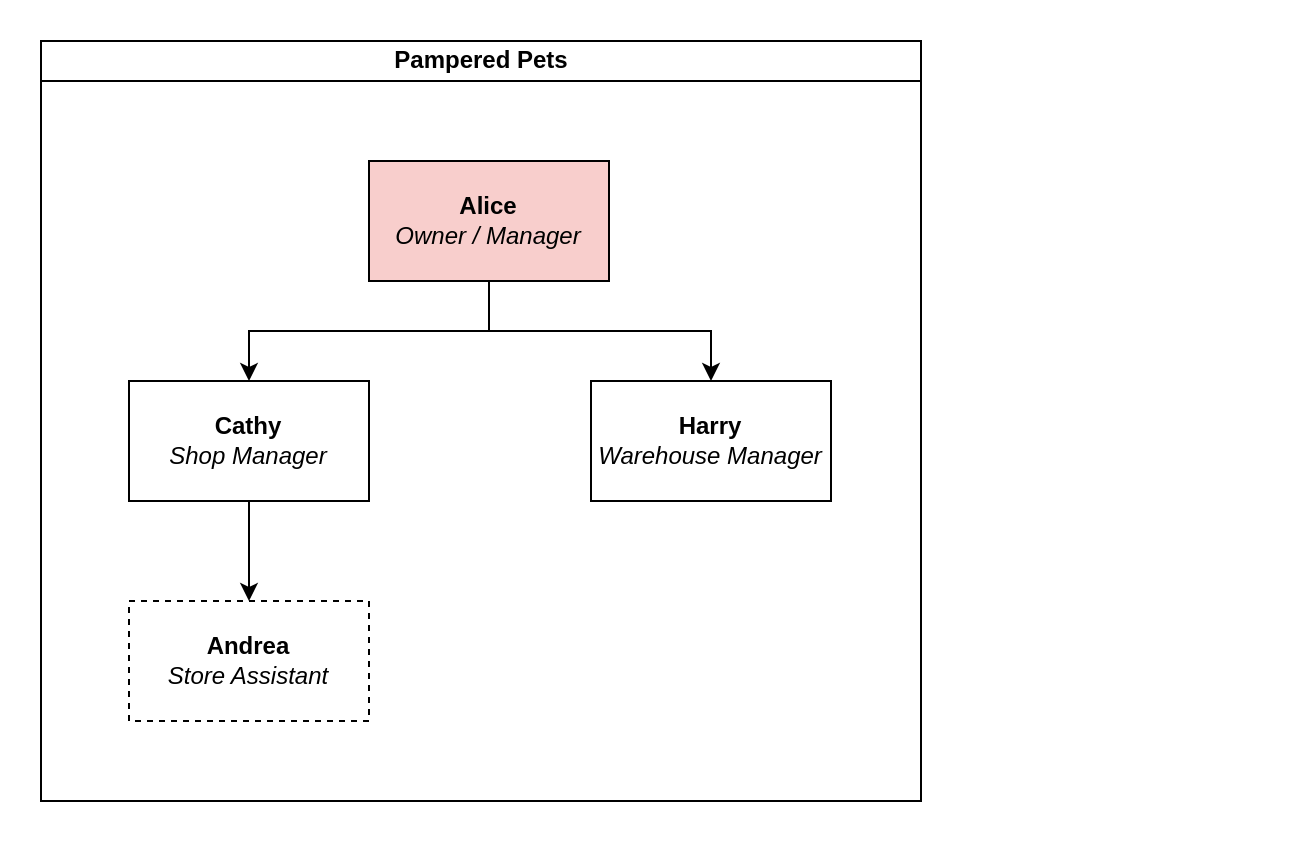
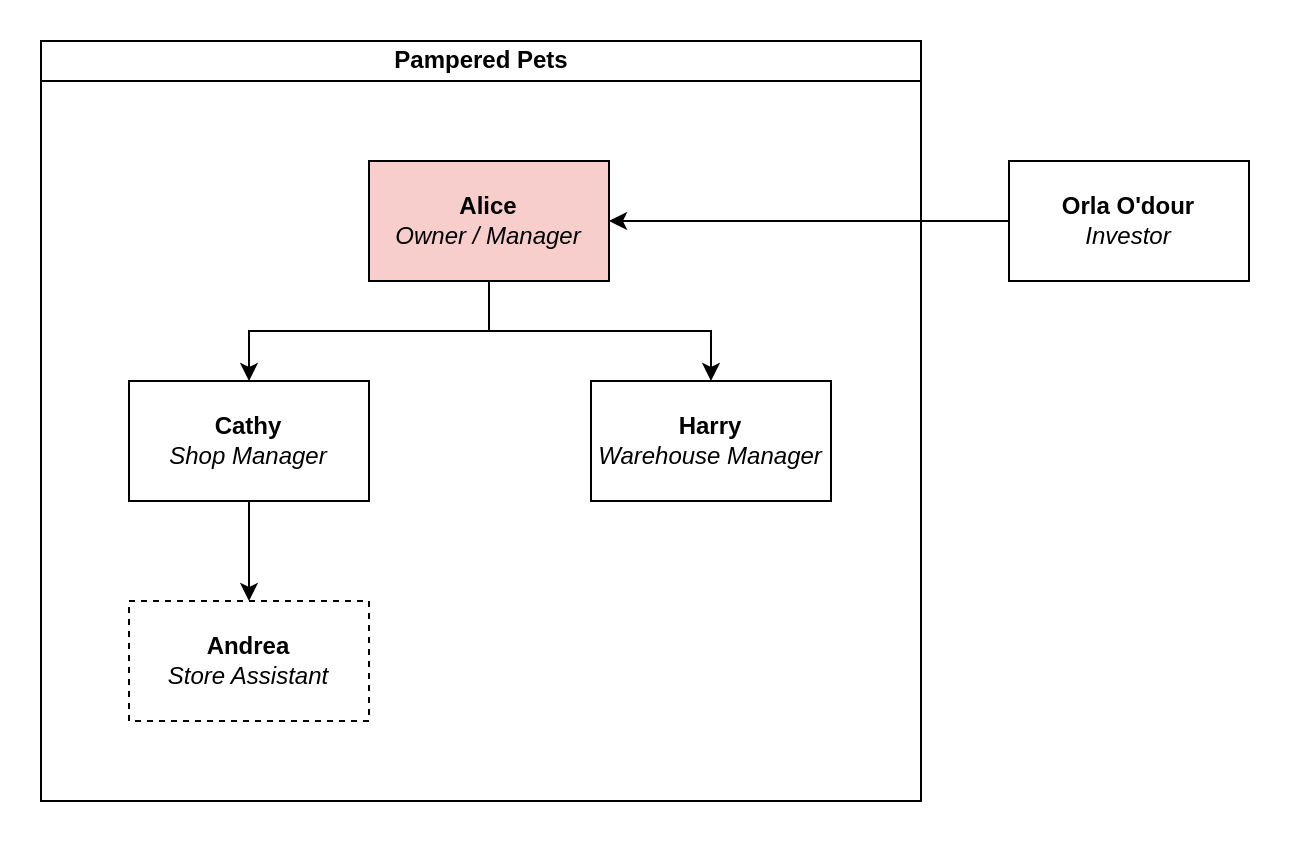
edge "Orla O'dour Investor" -> "Alice Owner / Manager": added
node "Orla O'dour Investor": added
